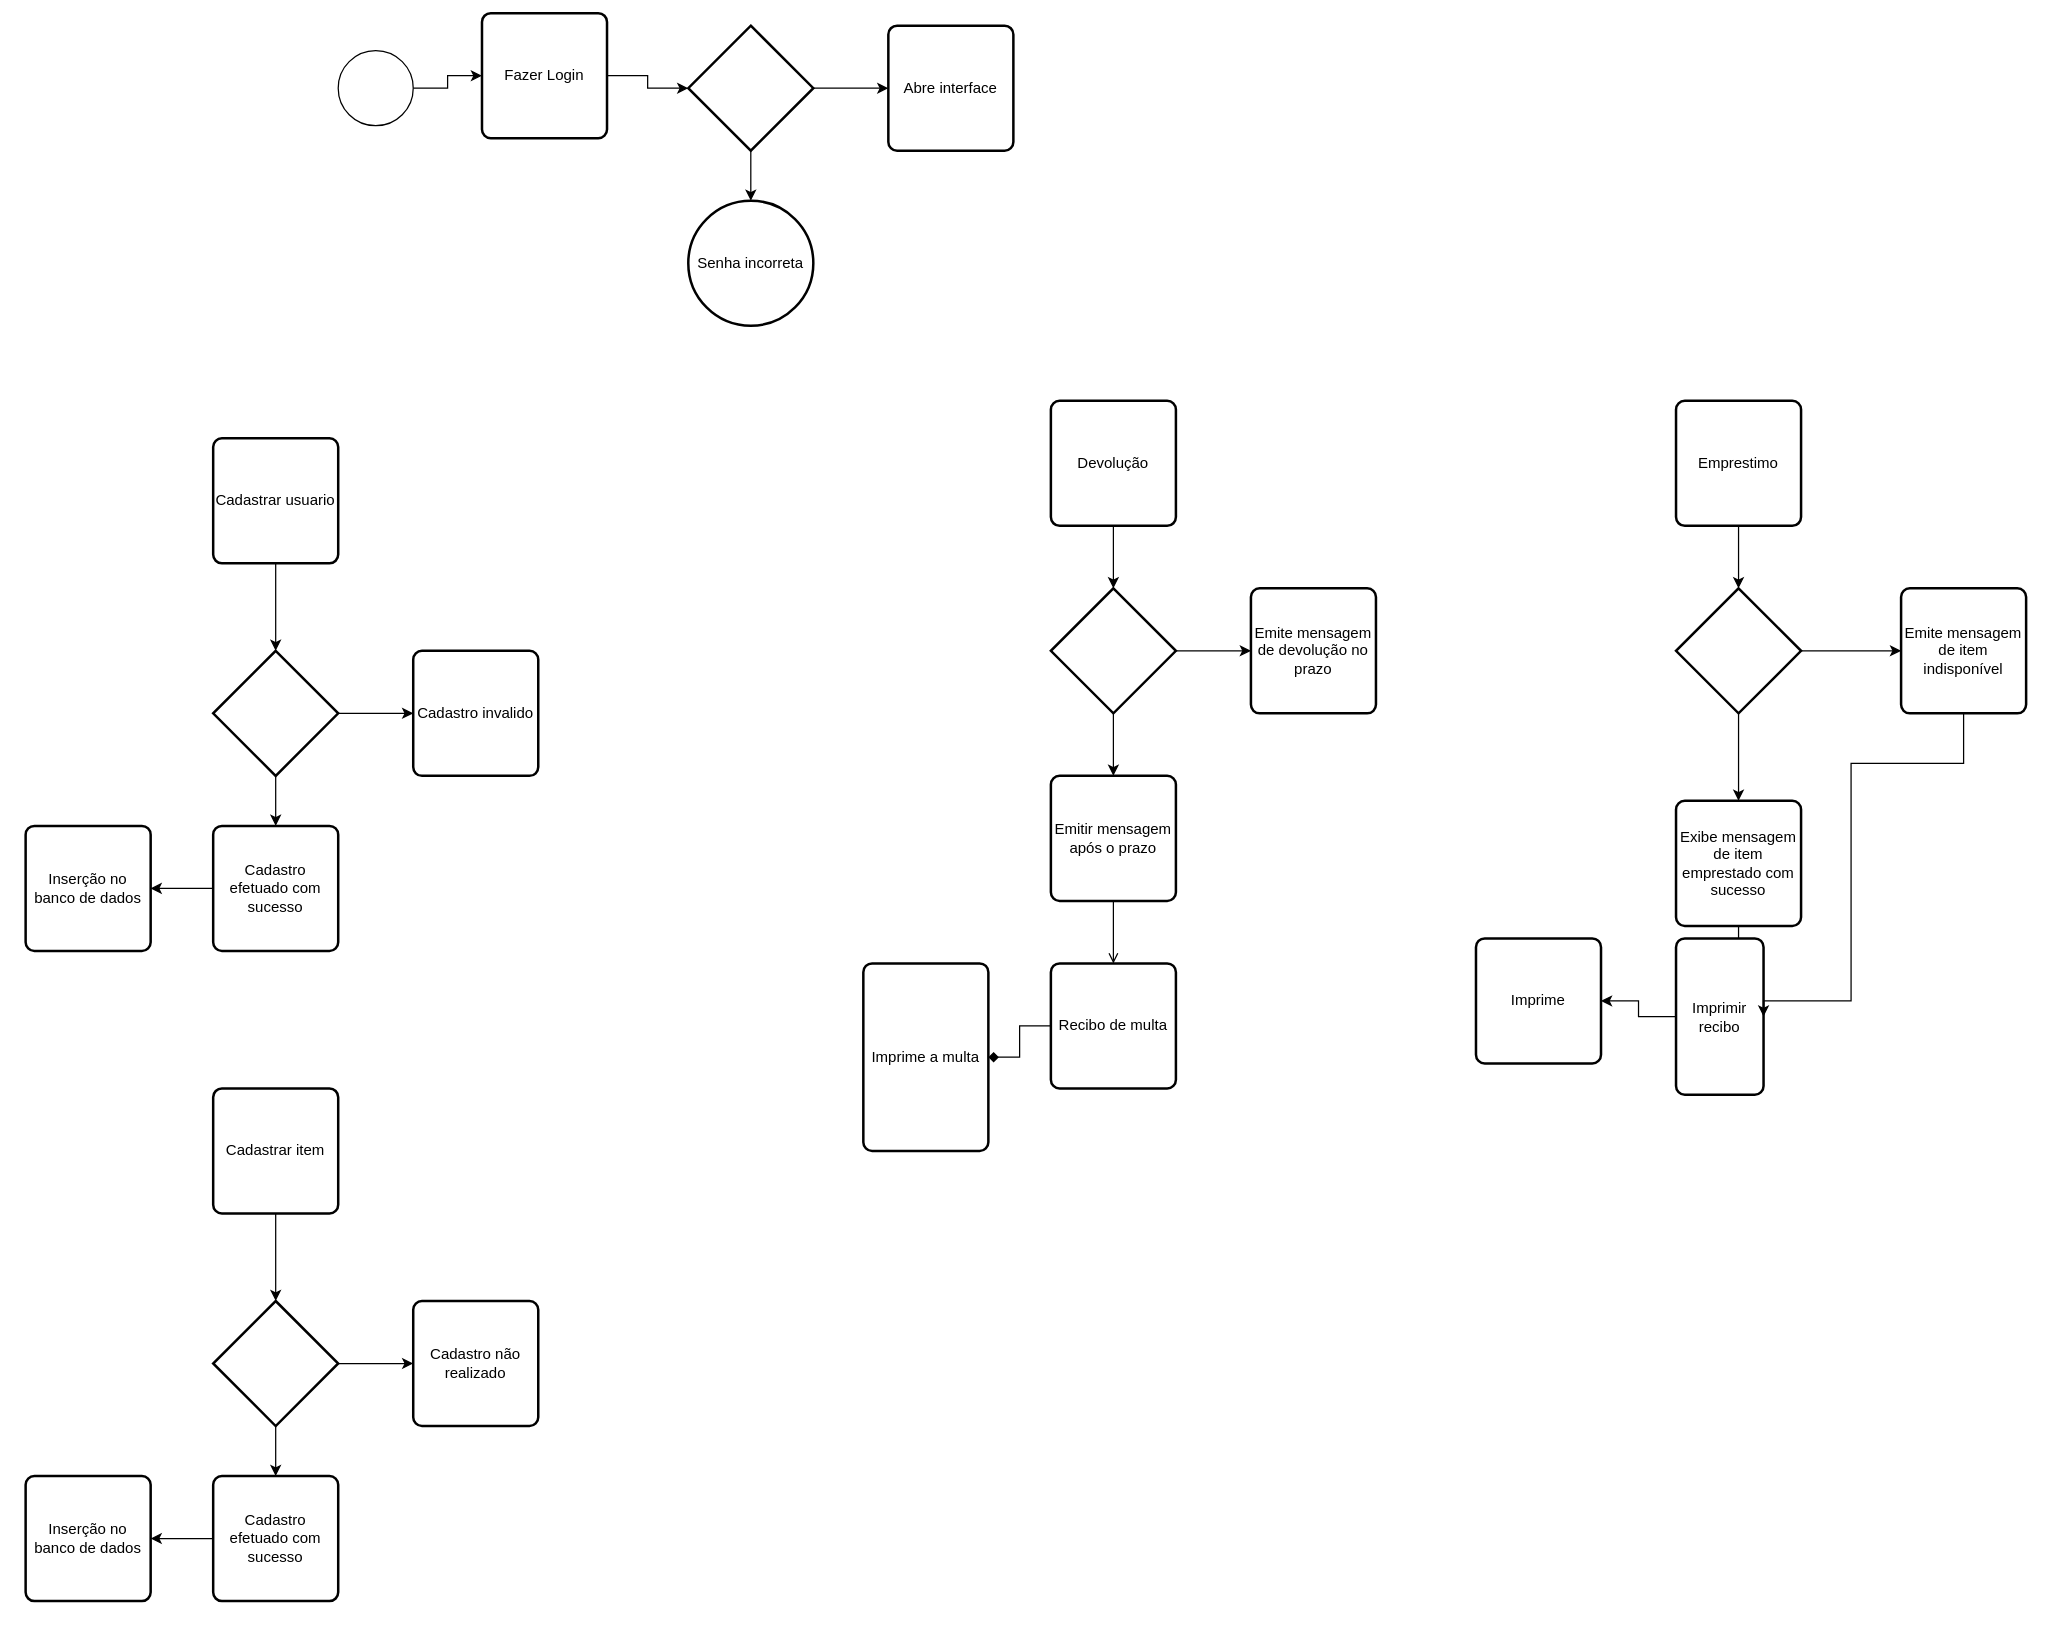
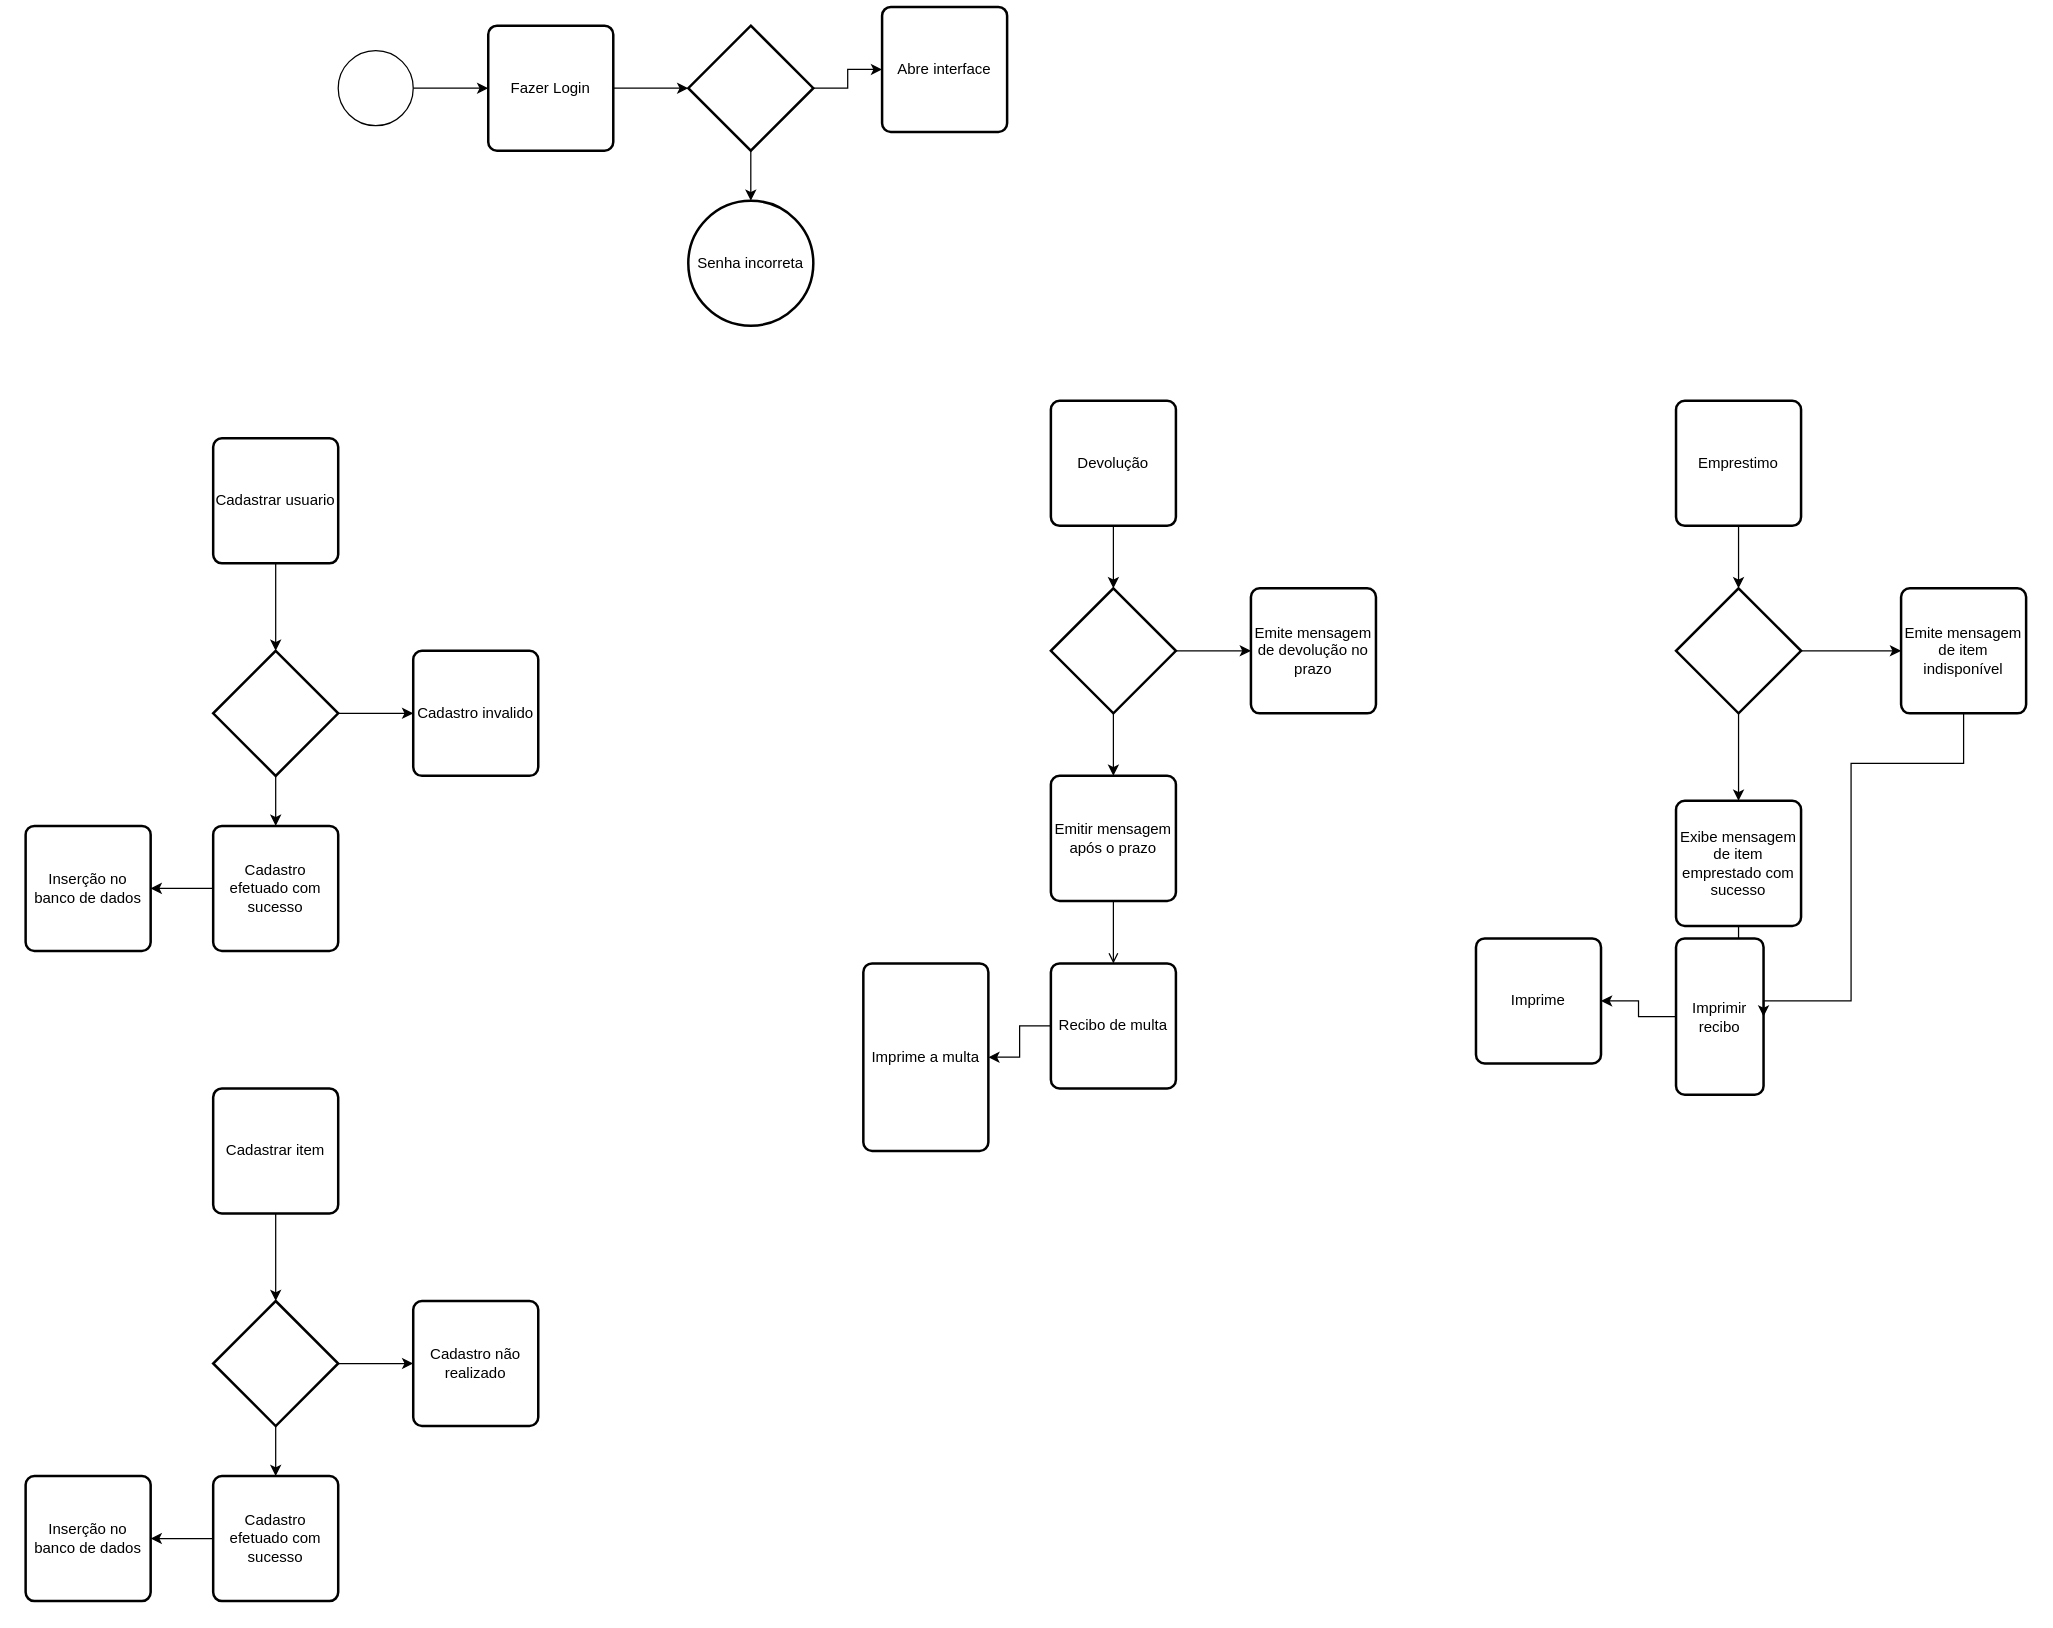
node "Fazer Login": moved (544, 76) -> (551, 88)
node "Abre interface": moved (951, 88) -> (944, 69)
edge "Recibo de multa" -> "Imprime a multa": arrowhead diamond -> classic
